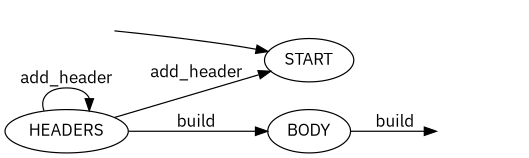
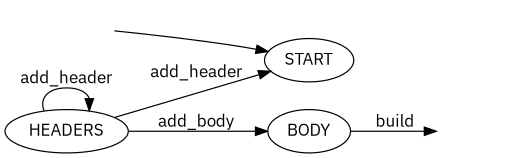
edge "HEADERS" -> "BODY": label "build" -> "add_body"
